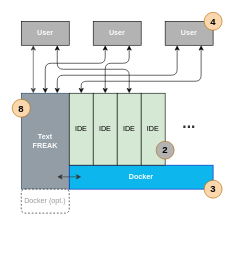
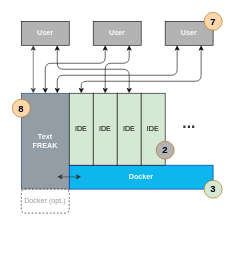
node "4": label "4" -> "7"
node "3": fillcolor #fad7ac -> #d5e8d4
